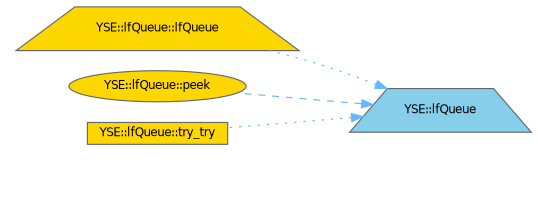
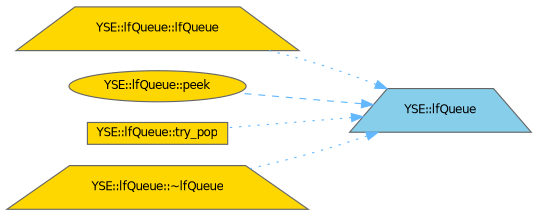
node "YSE::lfQueue::try_try": label "YSE::lfQueue::try_try" -> "YSE::lfQueue::try_pop"
node "YSE::lfQueue::~lfQueue": added
